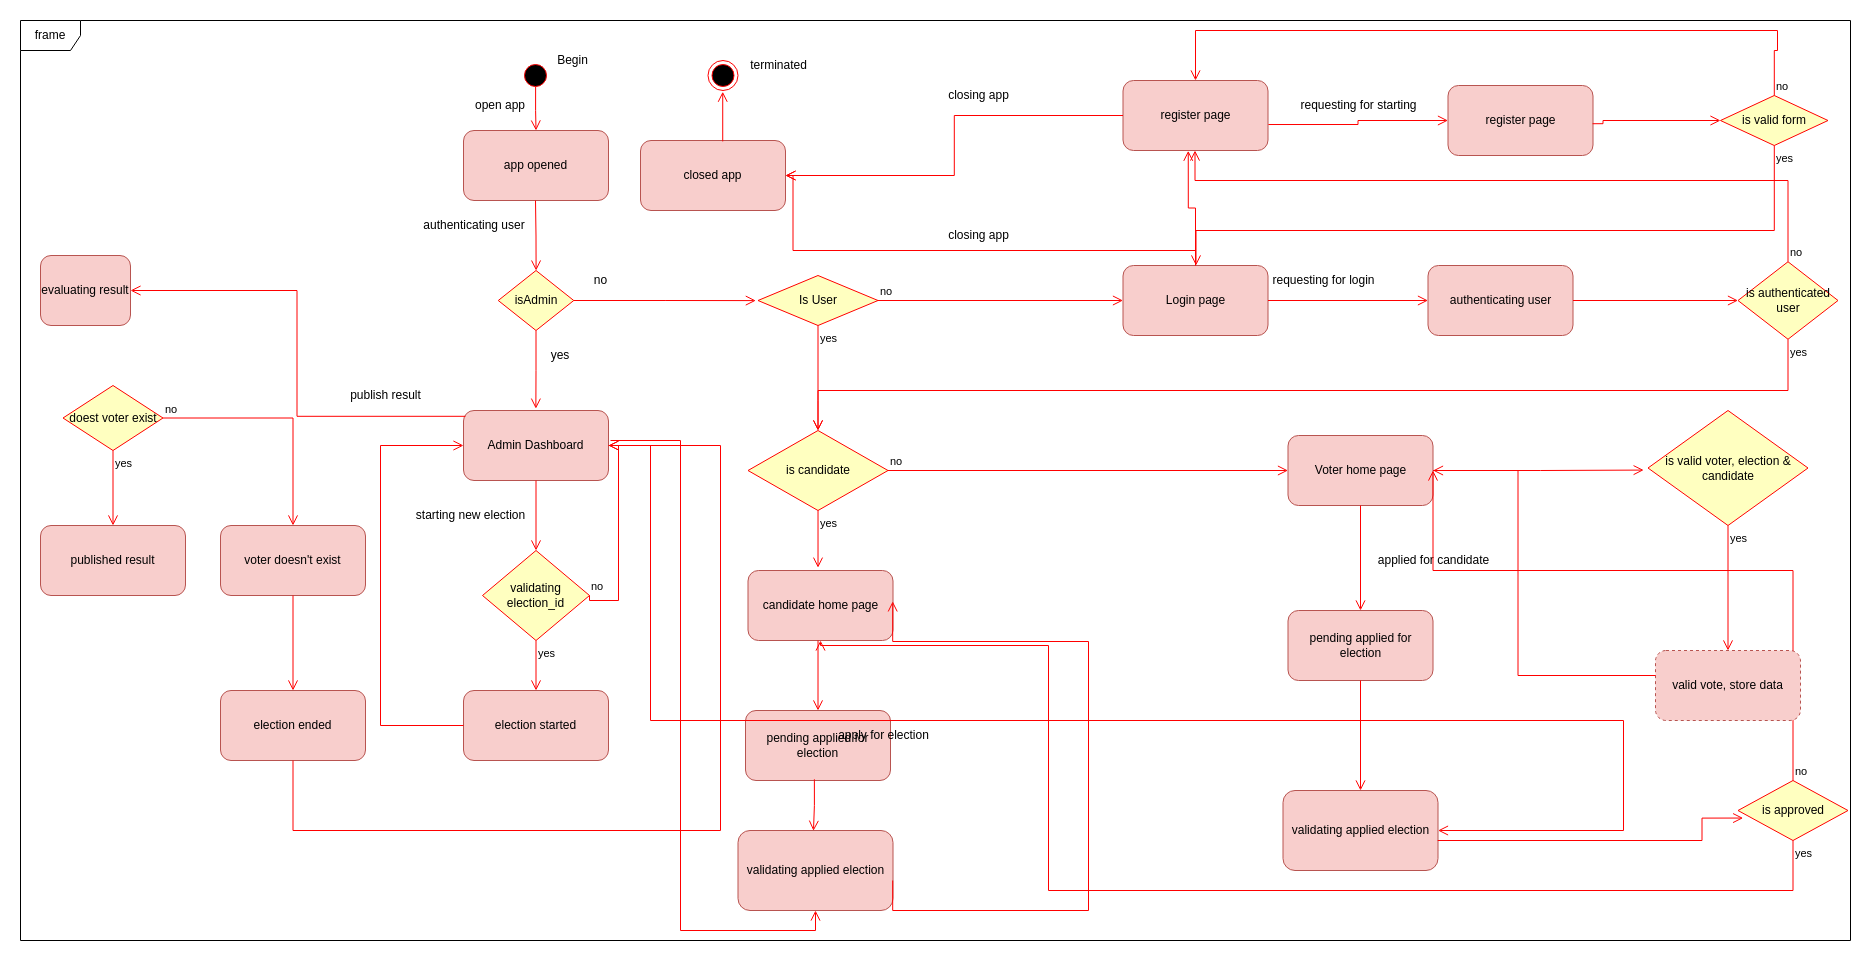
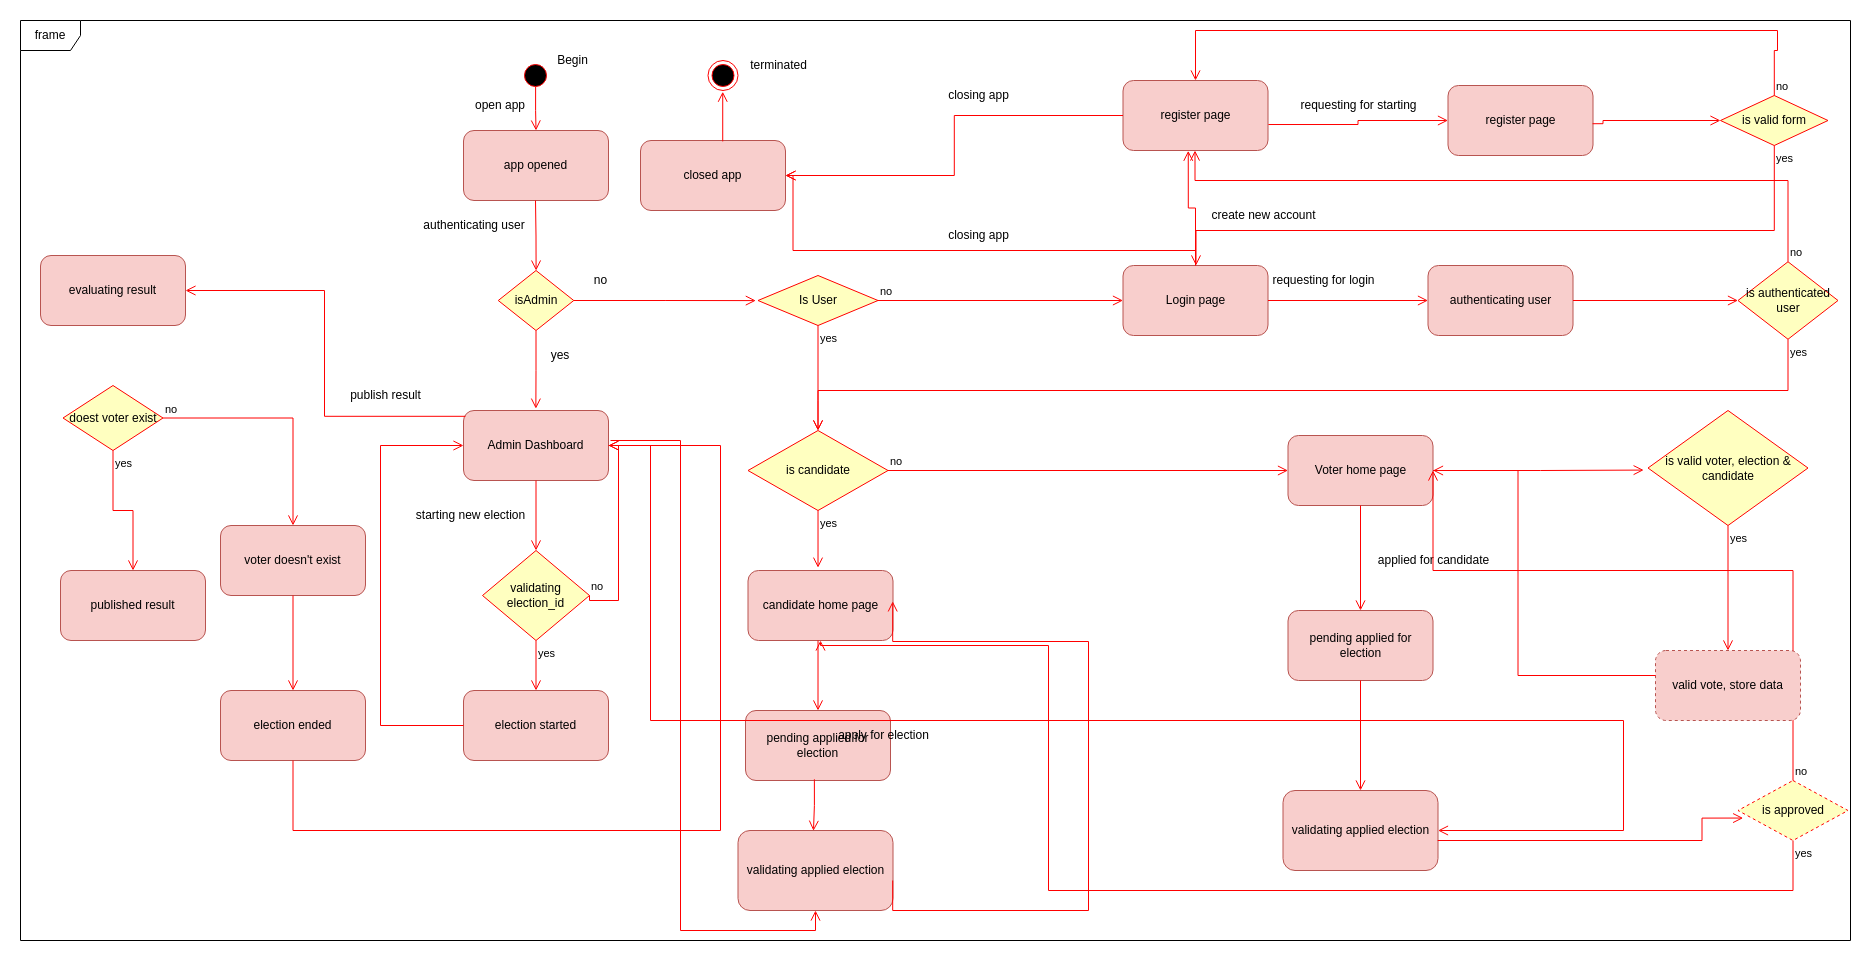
node "create new account": added
node "evaluating result": size 90x70 -> 145x70
node "published result": moved (113, 561) -> (133, 606)
node "is approved": style solid -> dashed
